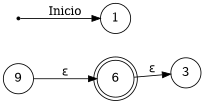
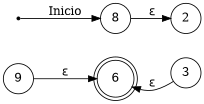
node "1": label "1" -> "8"
node "2": added
edge "6" -> "3": reversed
